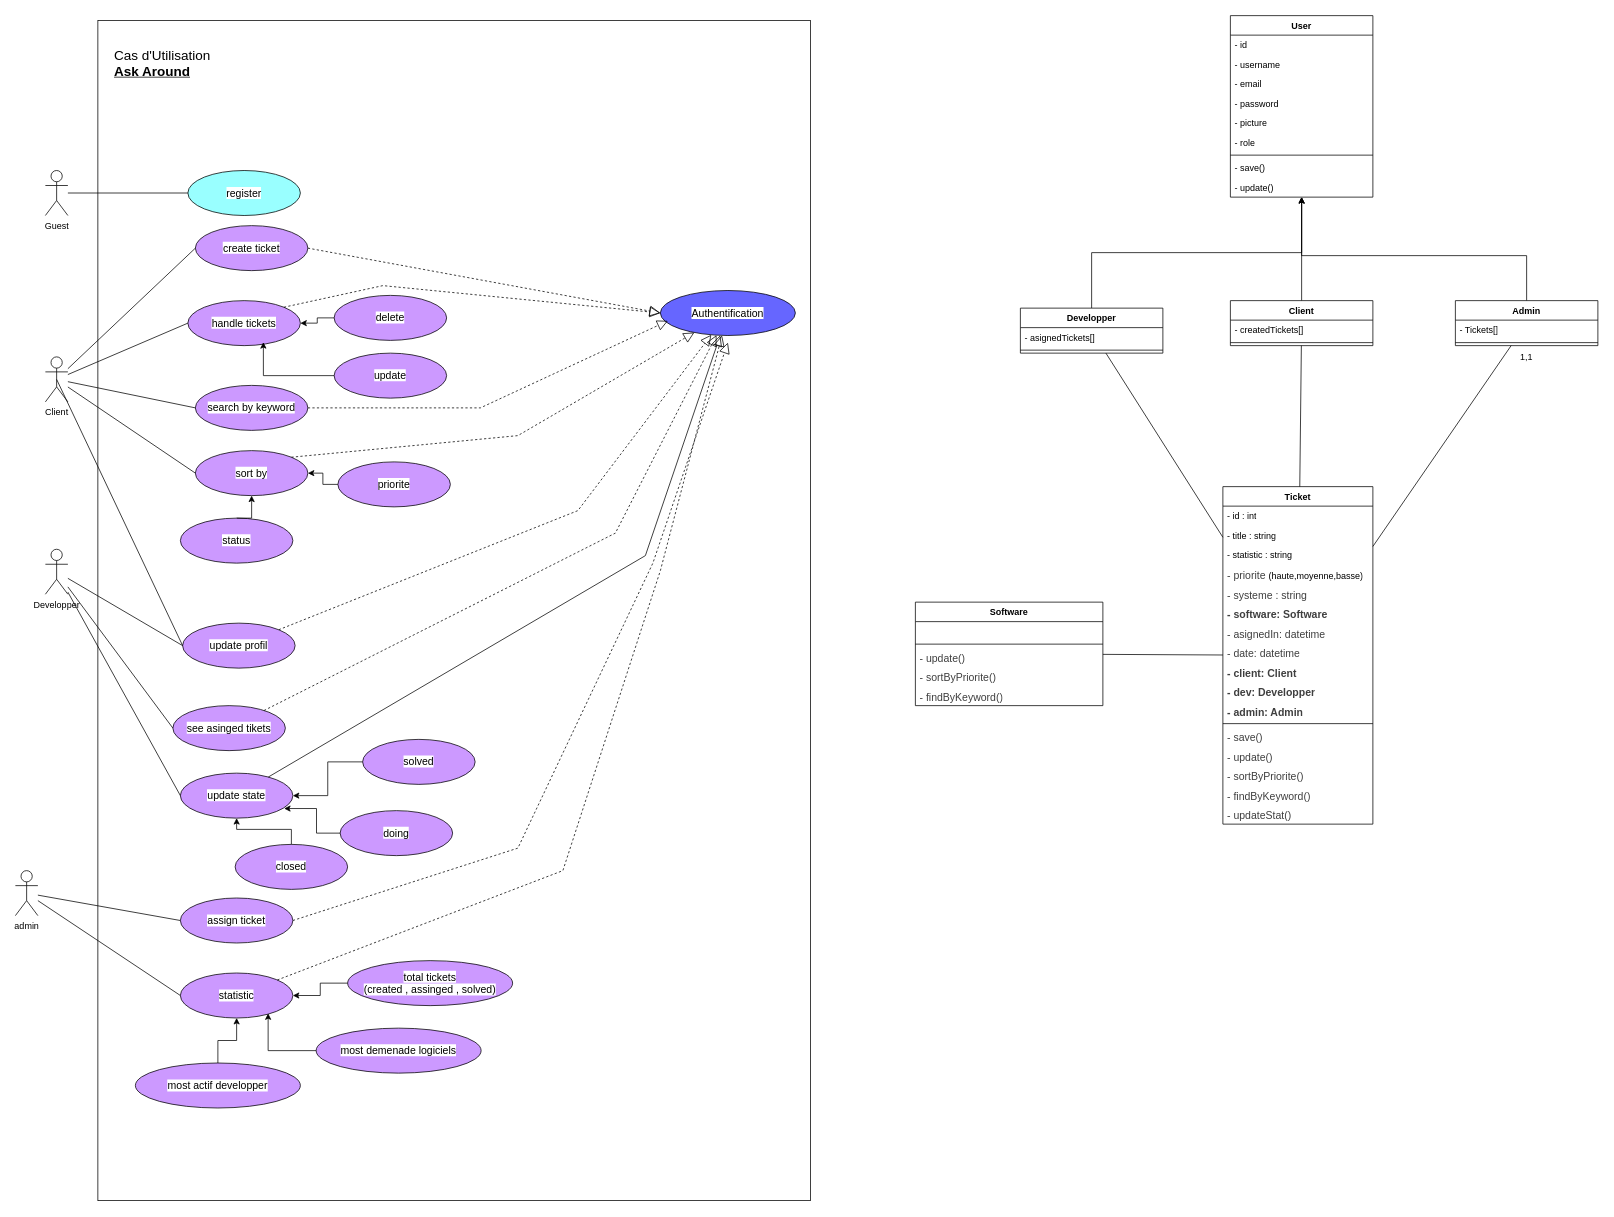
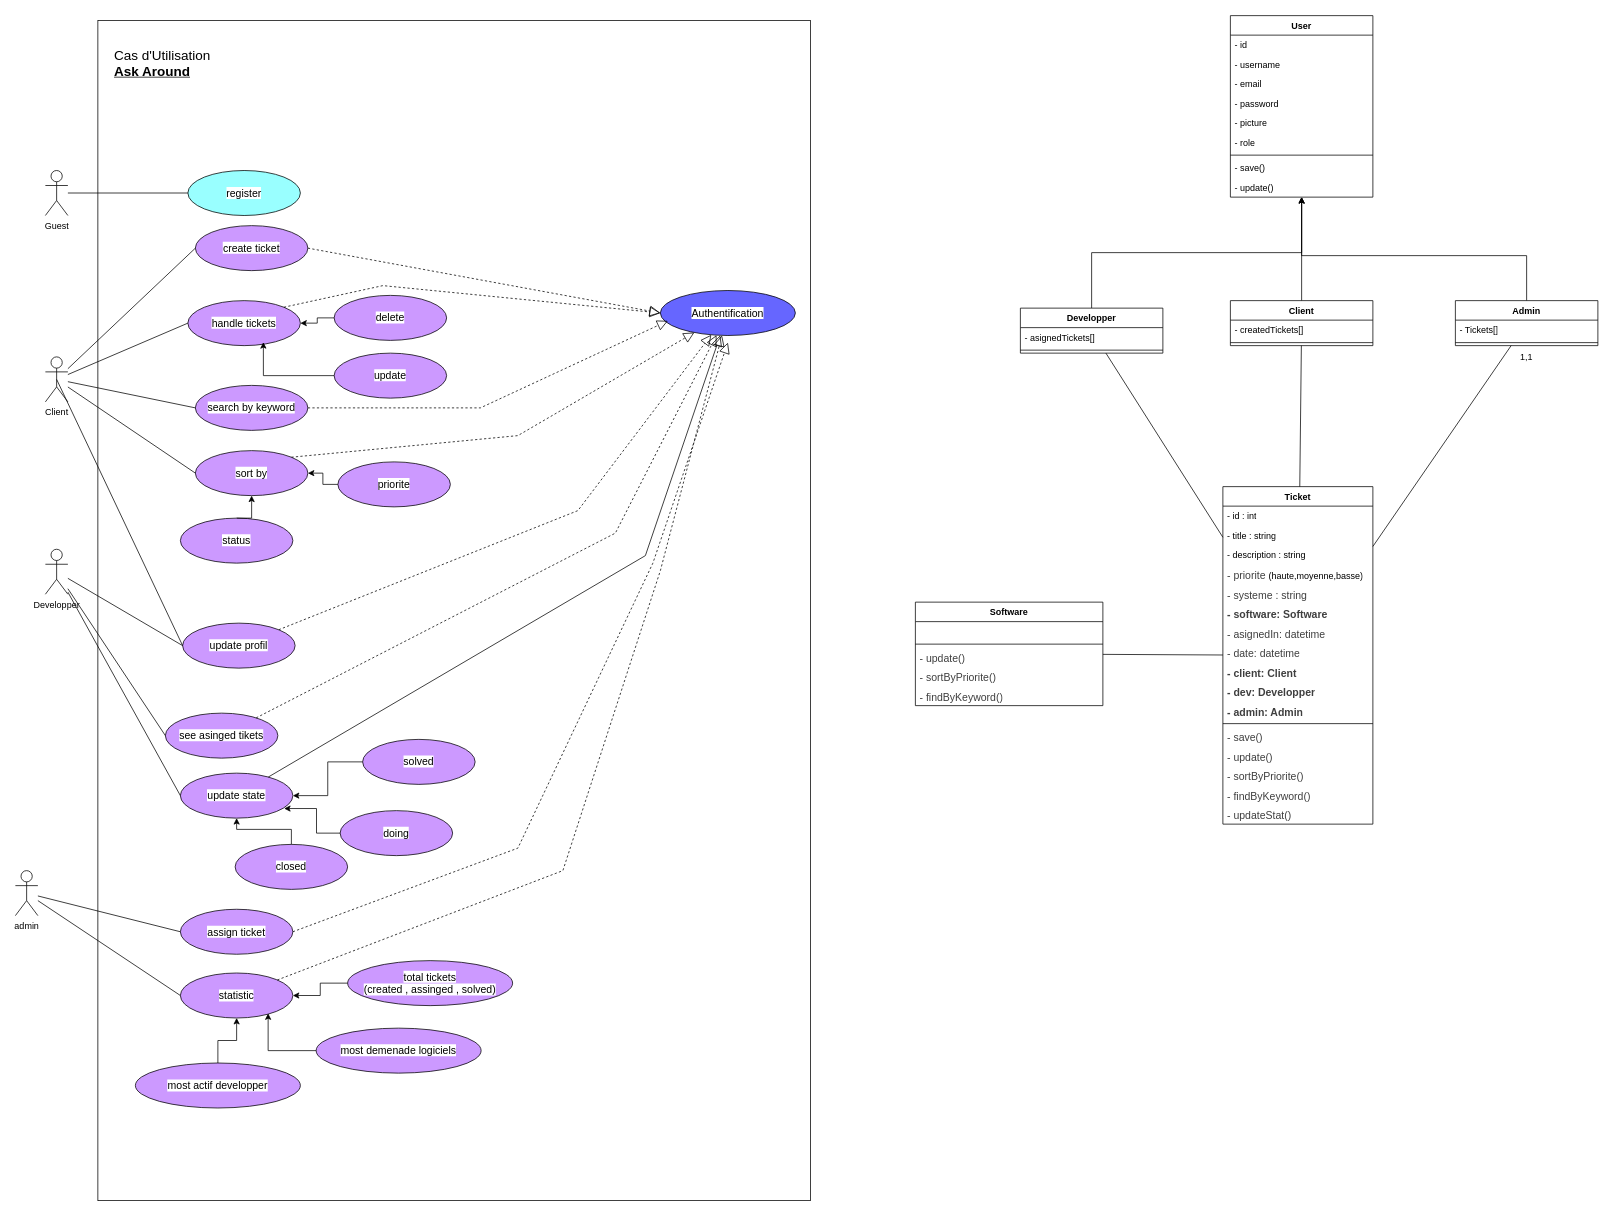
node "- statistic : string": label "- statistic : string" -> "- description : string"
node "see asinged tikets": moved (229, 728) -> (222, 735)
node "assign ticket": moved (237, 920) -> (237, 932)
